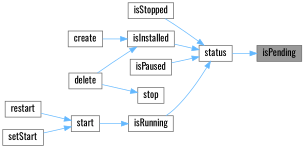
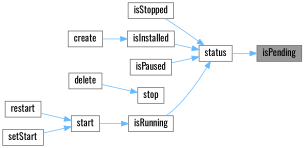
edge "delete" -> "isInstalled": removed
